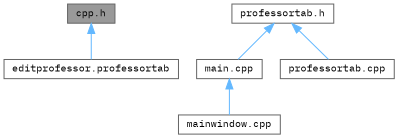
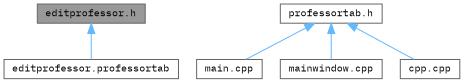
node "cpp.h": label "cpp.h" -> "editprofessor.h"
node "professortab.cpp": label "professortab.cpp" -> "cpp.cpp"
edge "mainwindow.cpp" -> "main.cpp": now "mainwindow.cpp" -> "professortab.h"
